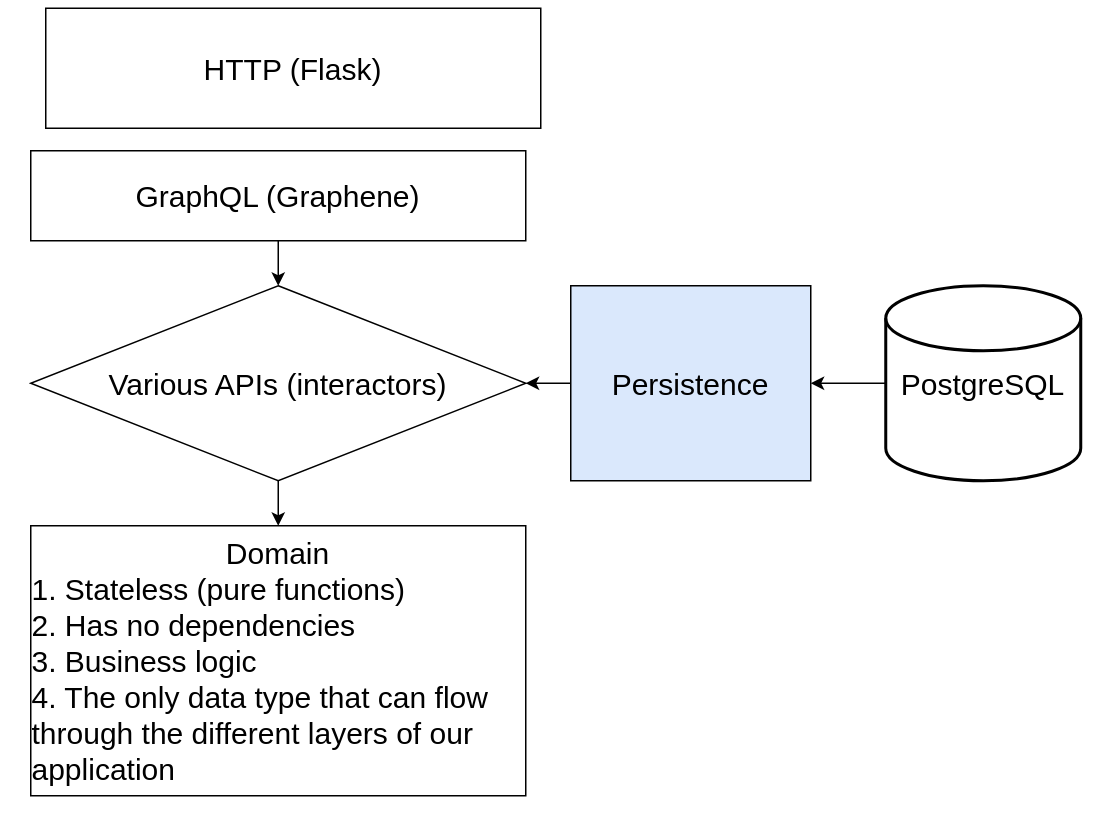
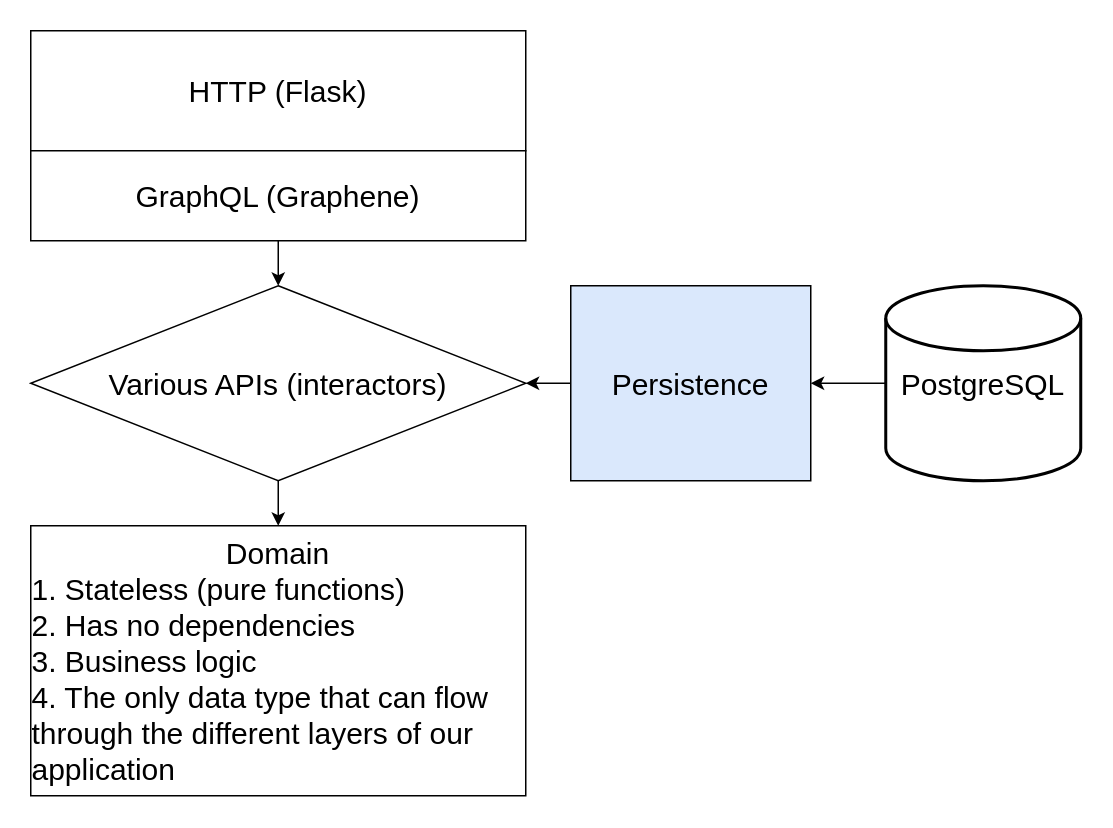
node "HTTP (Flask)": moved (293, 68) -> (278, 91)
